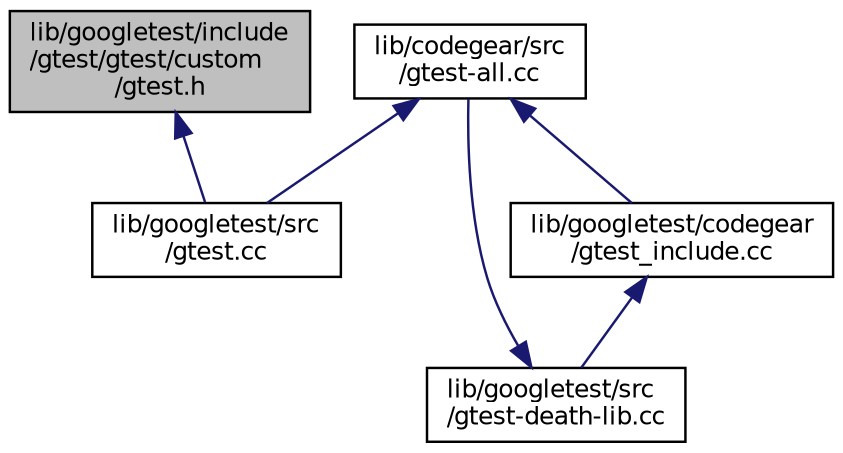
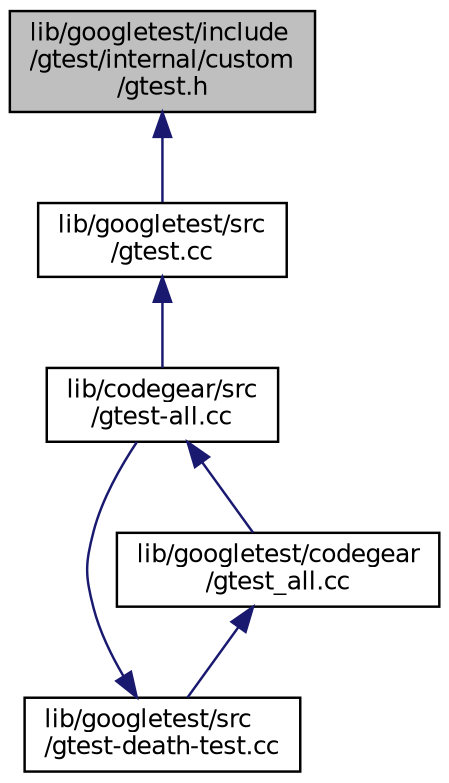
node "lib/googletest/include /gtest/gtest/custom /gtest.h": label "lib/googletest/include /gtest/gtest/custom /gtest.h" -> "lib/googletest/include /gtest/internal/custom /gtest.h"
edge "lib/googletest/src /gtest.cc" -> "lib/codegear/src /gtest-all.cc": reversed
node "lib/googletest/codegear /gtest_include.cc": label "lib/googletest/codegear /gtest_include.cc" -> "lib/googletest/codegear /gtest_all.cc"
node "lib/googletest/src /gtest-death-lib.cc": label "lib/googletest/src /gtest-death-lib.cc" -> "lib/googletest/src /gtest-death-test.cc"
